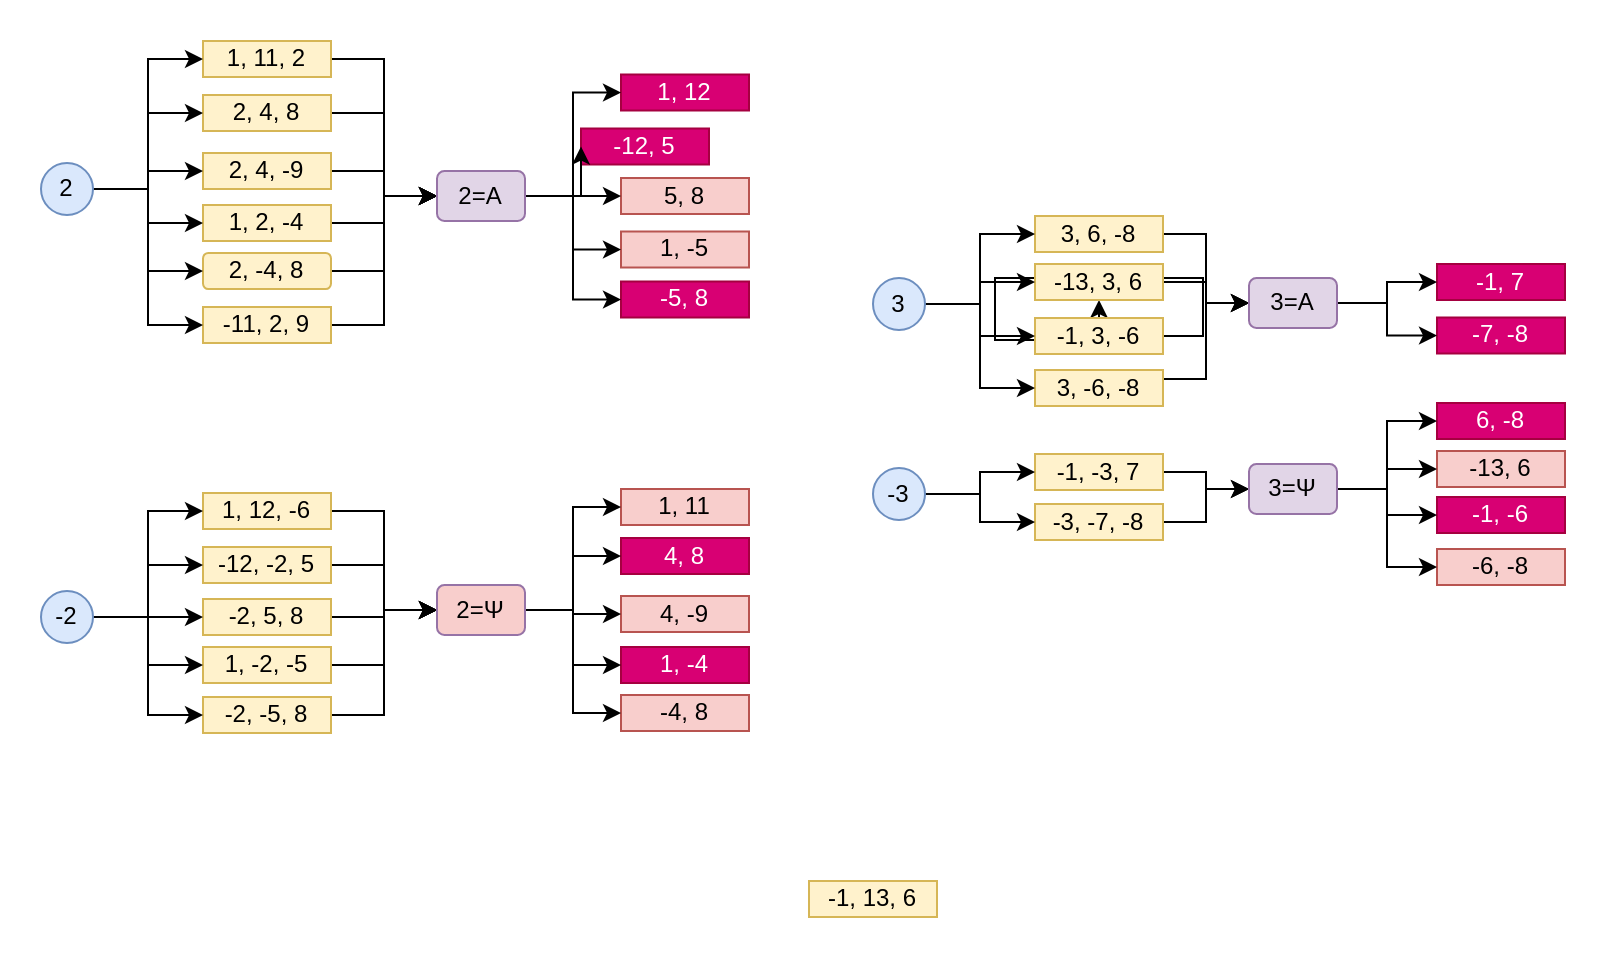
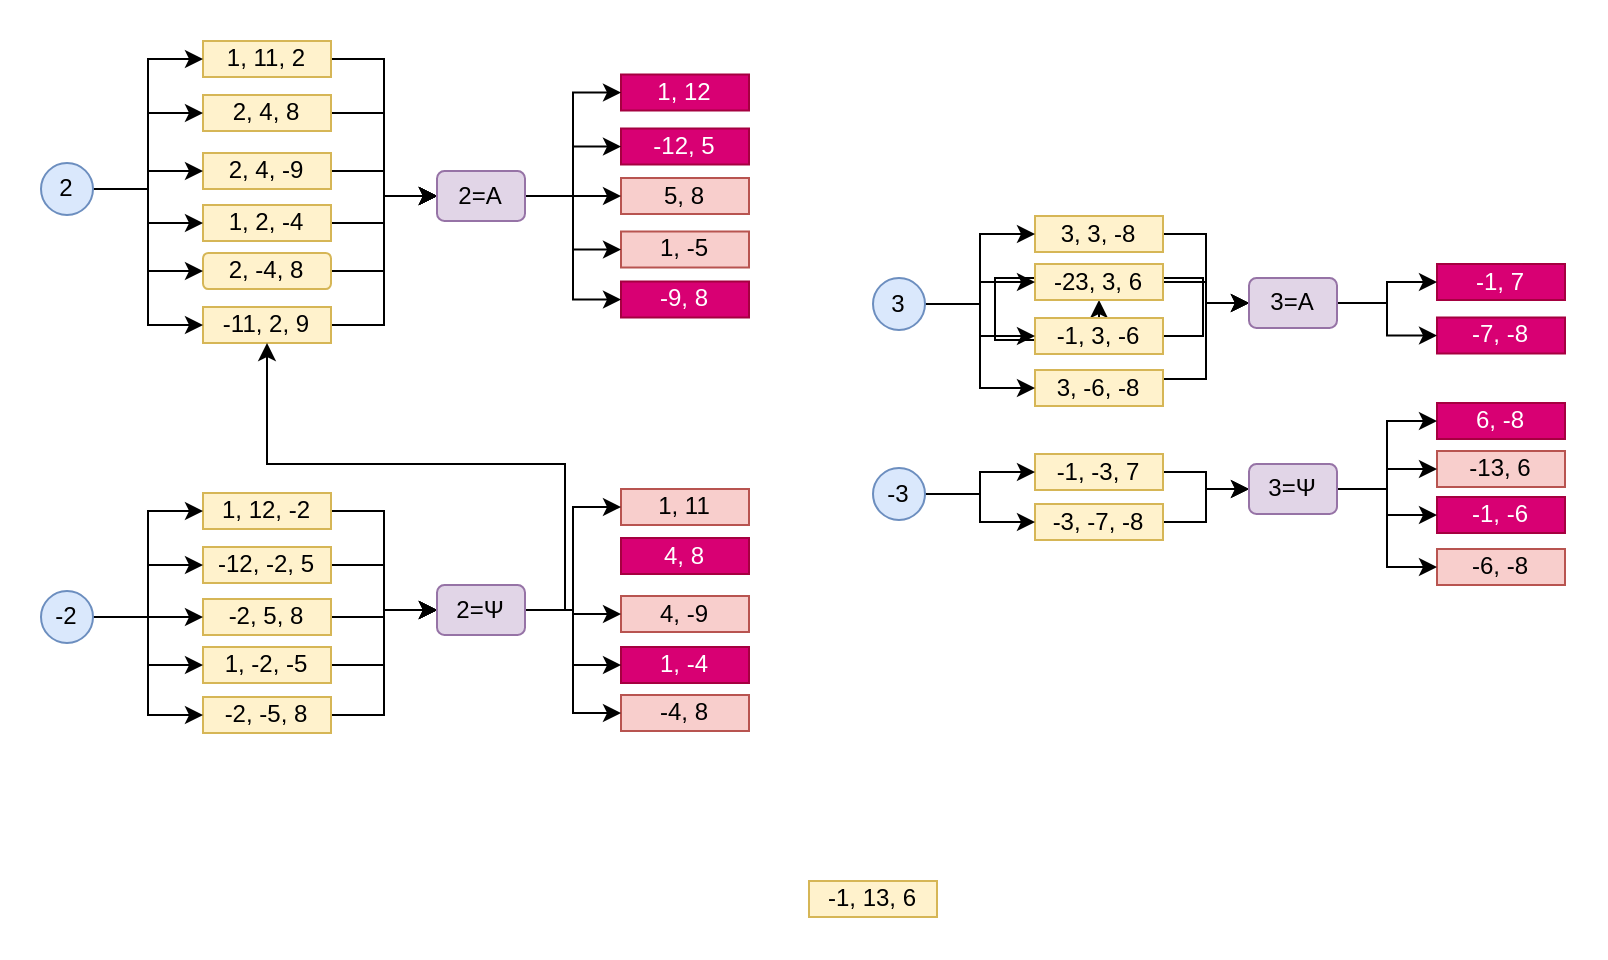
node "-12, 5": moved (645, 147) -> (685, 147)
node "3, 6, -8": label "3, 6, -8" -> "3, 3, -8"
node "-13, 3, 6": label "-13, 3, 6" -> "-23, 3, 6"
node "-5, 8": label "-5, 8" -> "-9, 8"
node "1, 12, -6": label "1, 12, -6" -> "1, 12, -2"
edge "2=Ψ" -> "4, 8": now "2=Ψ" -> "-11, 2, 9"
node "2=Ψ": fillcolor #f8cecc -> #e1d5e7
